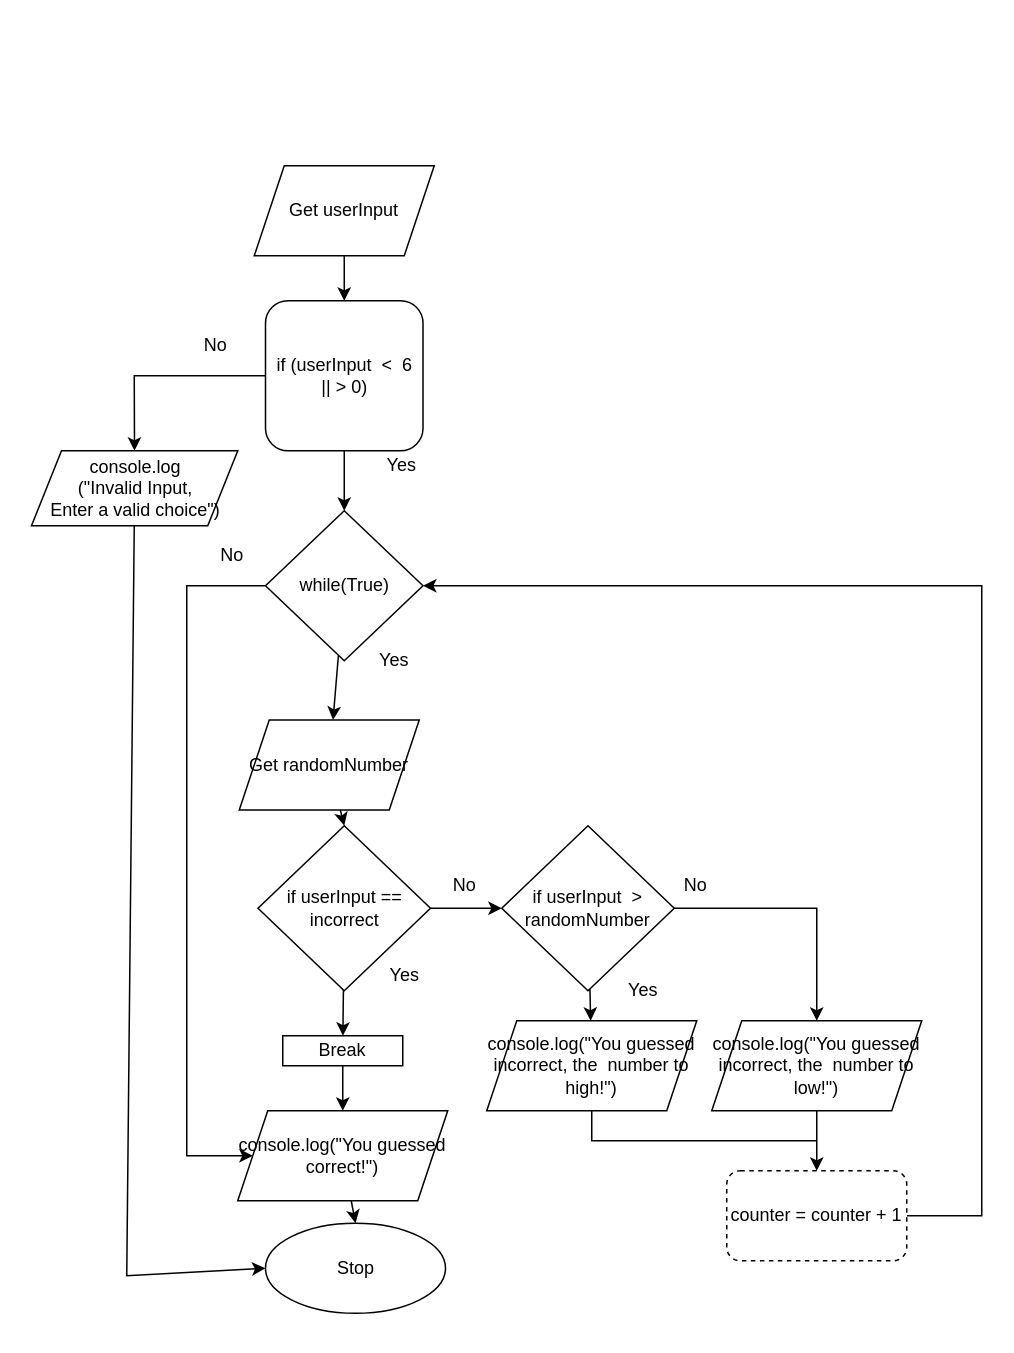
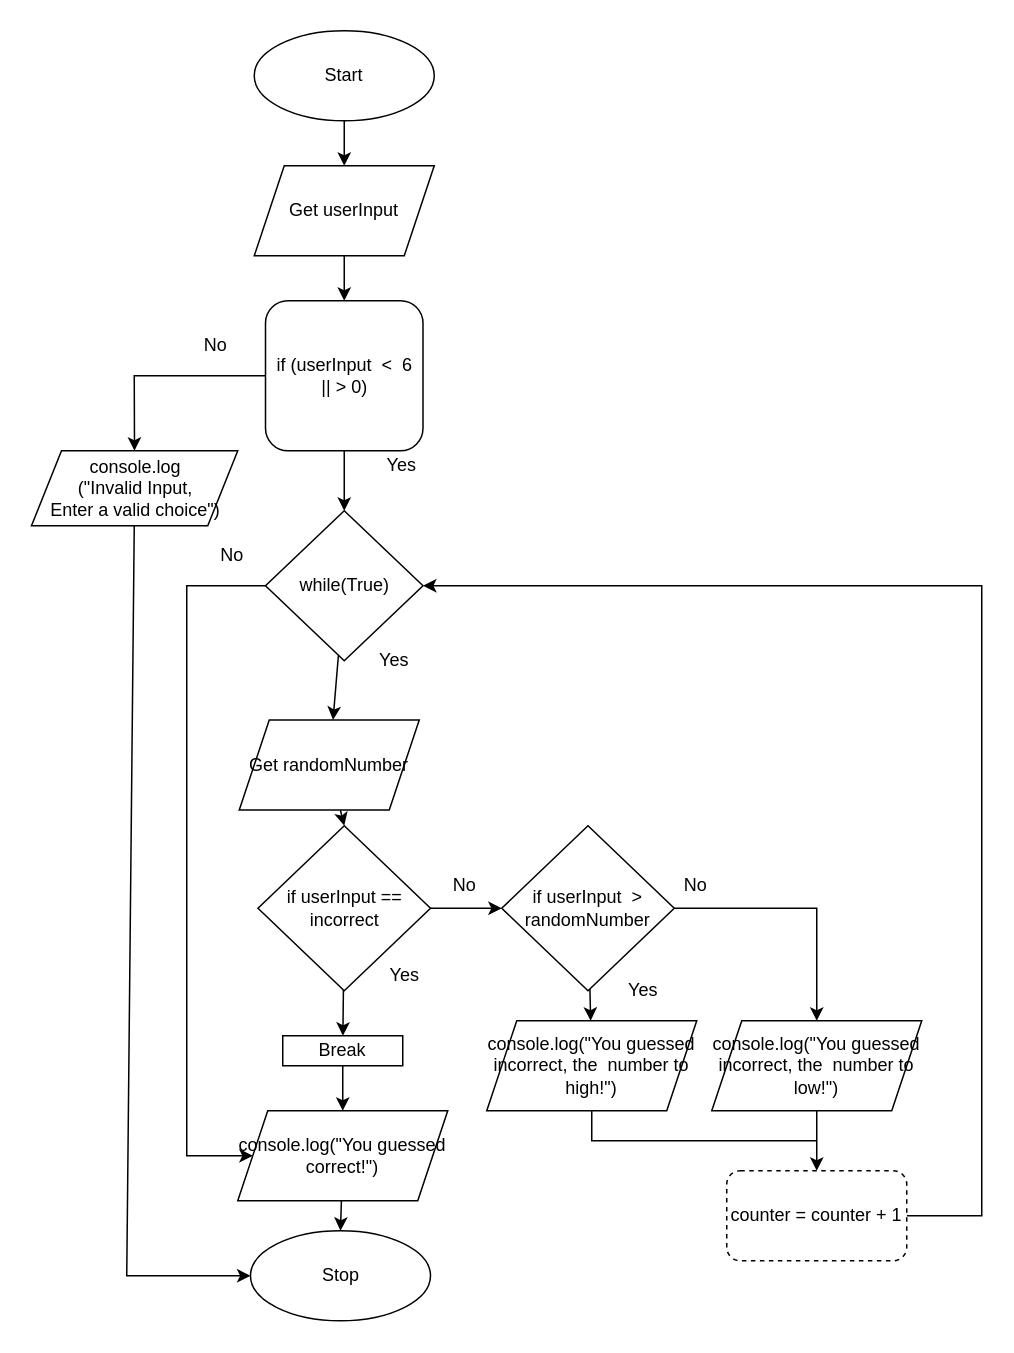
node "Start": added
edge "Start" -> "Get userInput": added
node "Stop": moved (356, 1268) -> (341, 1276)
